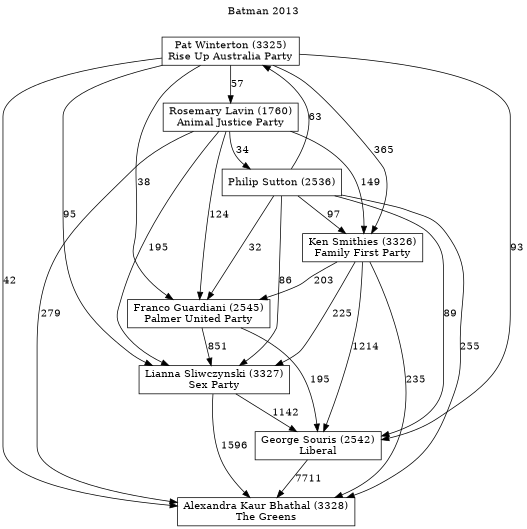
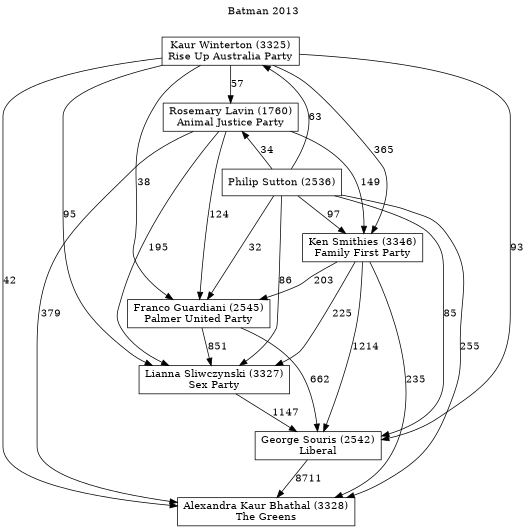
node "Pat Winterton (3325) Rise Up Australia Party": label "Pat Winterton (3325) Rise Up Australia Party" -> "Kaur Winterton (3325) Rise Up Australia Party"
edge "Rosemary Lavin (1760) Animal Justice Party" -> "Philip Sutton (2536)": reversed
node "Ken Smithies (3326) Family First Party": label "Ken Smithies (3326) Family First Party" -> "Ken Smithies (3346) Family First Party"
edge "Rosemary Lavin (1760) Animal Justice Party" -> "Alexandra Kaur Bhathal (3328) The Greens": label "279" -> "379"
edge "Philip Sutton (2536)" -> "George Souris (2542) Liberal": label "89" -> "85"
edge "Franco Guardiani (2545) Palmer United Party" -> "George Souris (2542) Liberal": label "195" -> "662"
edge "Lianna Sliwczynski (3327) Sex Party" -> "George Souris (2542) Liberal": label "1142" -> "1147"
edge "Lianna Sliwczynski (3327) Sex Party" -> "Alexandra Kaur Bhathal (3328) The Greens": removed, label "1596"
edge "George Souris (2542) Liberal" -> "Alexandra Kaur Bhathal (3328) The Greens": label "7711" -> "8711"
